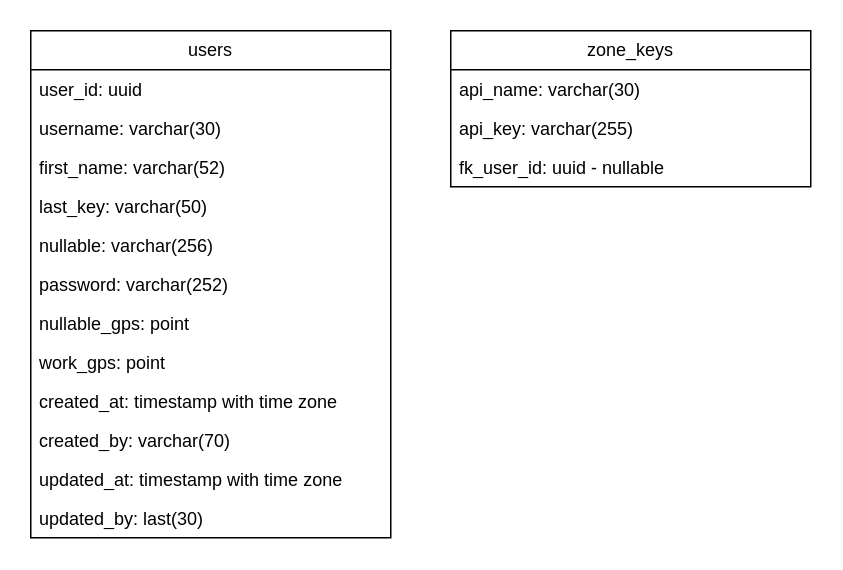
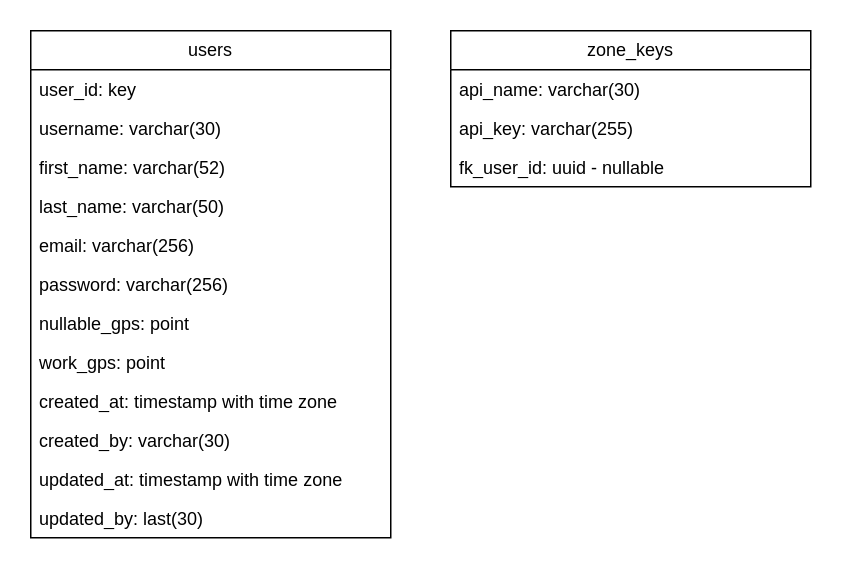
node "user_id: uuid": label "user_id: uuid" -> "user_id: key"
node "last_key: varchar(50)": label "last_key: varchar(50)" -> "last_name: varchar(50)"
node "nullable: varchar(256)": label "nullable: varchar(256)" -> "email: varchar(256)"
node "password: varchar(252)": label "password: varchar(252)" -> "password: varchar(256)"
node "created_by: varchar(70)": label "created_by: varchar(70)" -> "created_by: varchar(30)"
